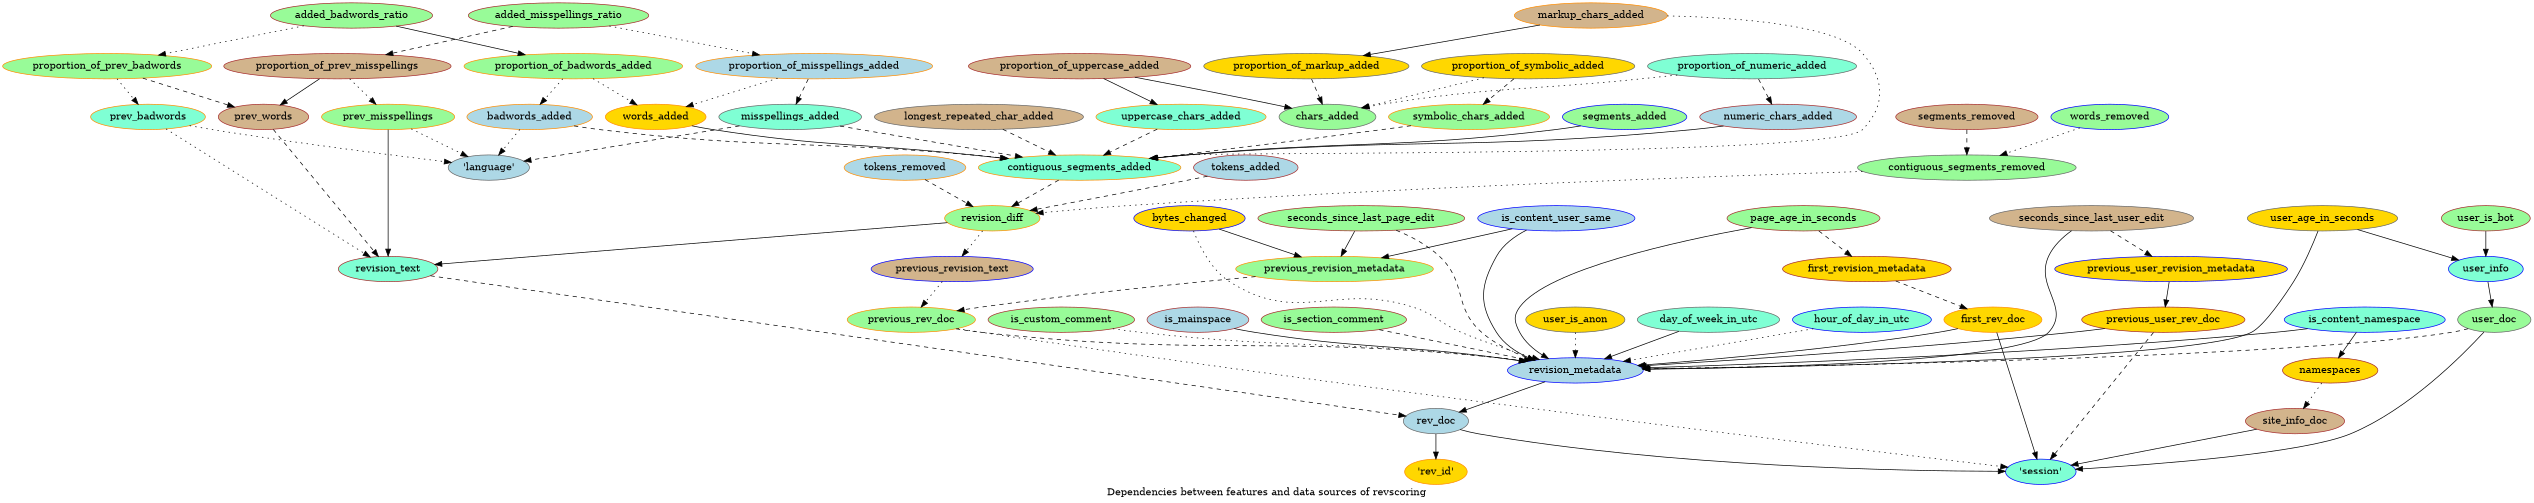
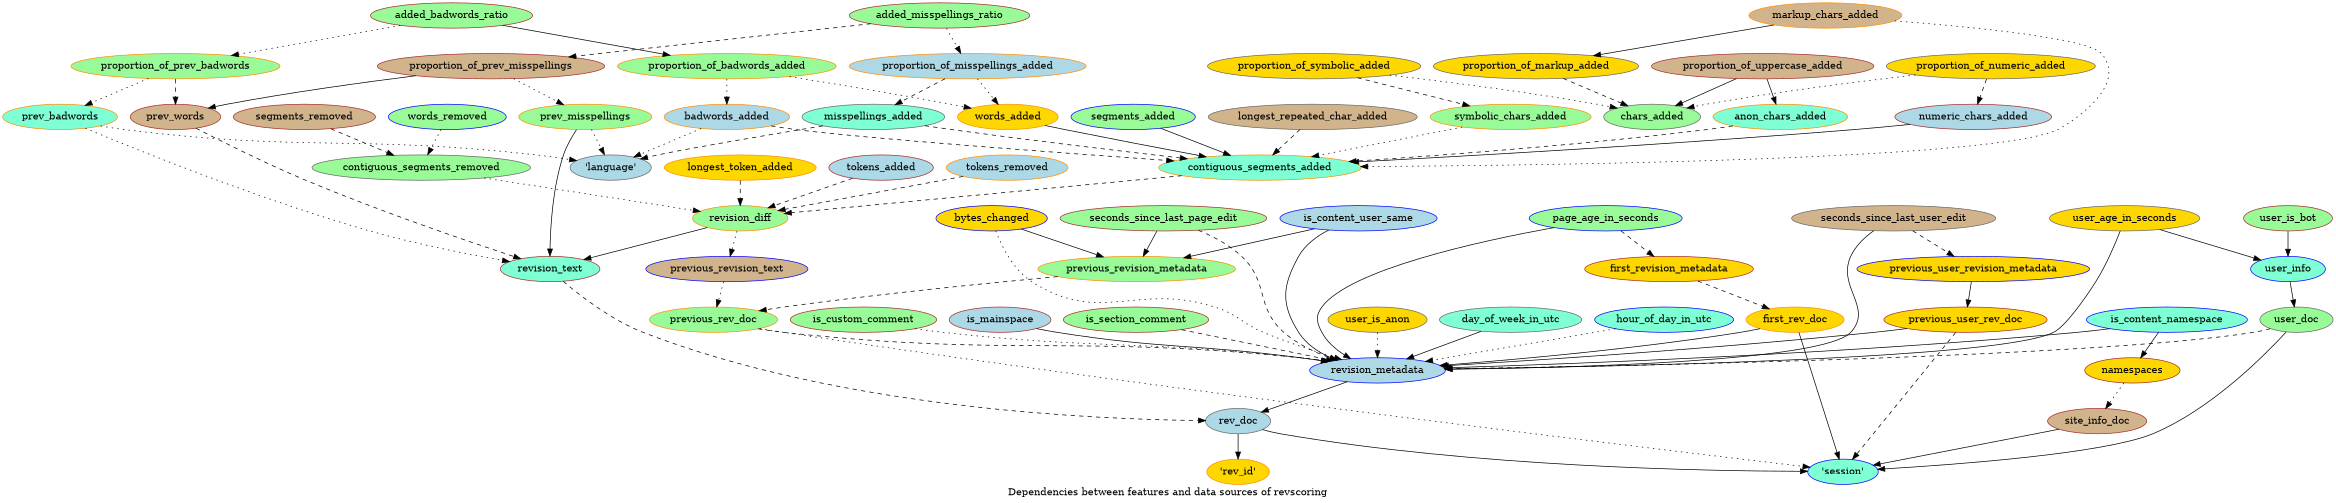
node "proportion_of_numeric_added": fillcolor aquamarine -> gold
node "uppercase_chars_added": label "uppercase_chars_added" -> "anon_chars_added"
edge "symbolic_chars_added" -> "contiguous_segments_added": style dashed -> dotted
node "longest_token_added": added
node "page_age_in_seconds": color brown -> blue
